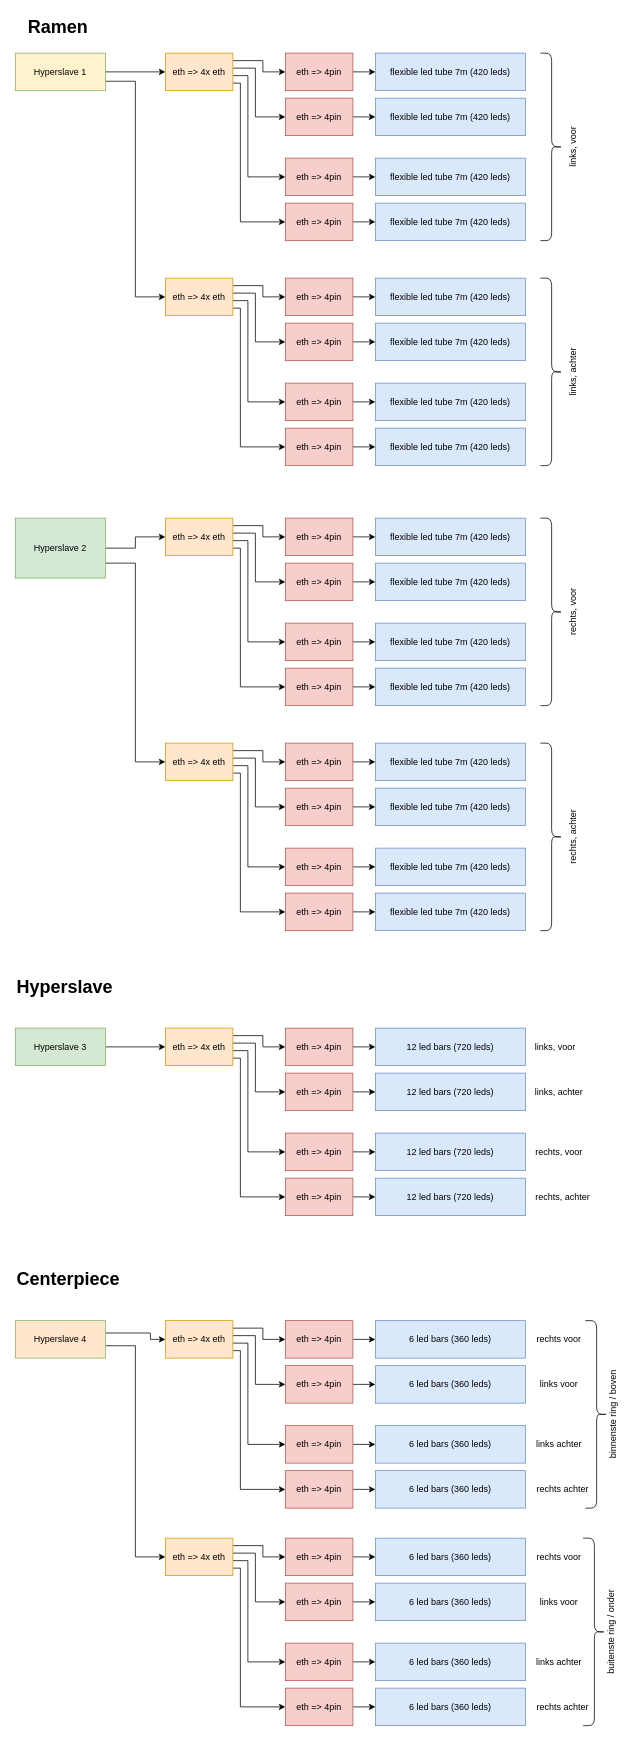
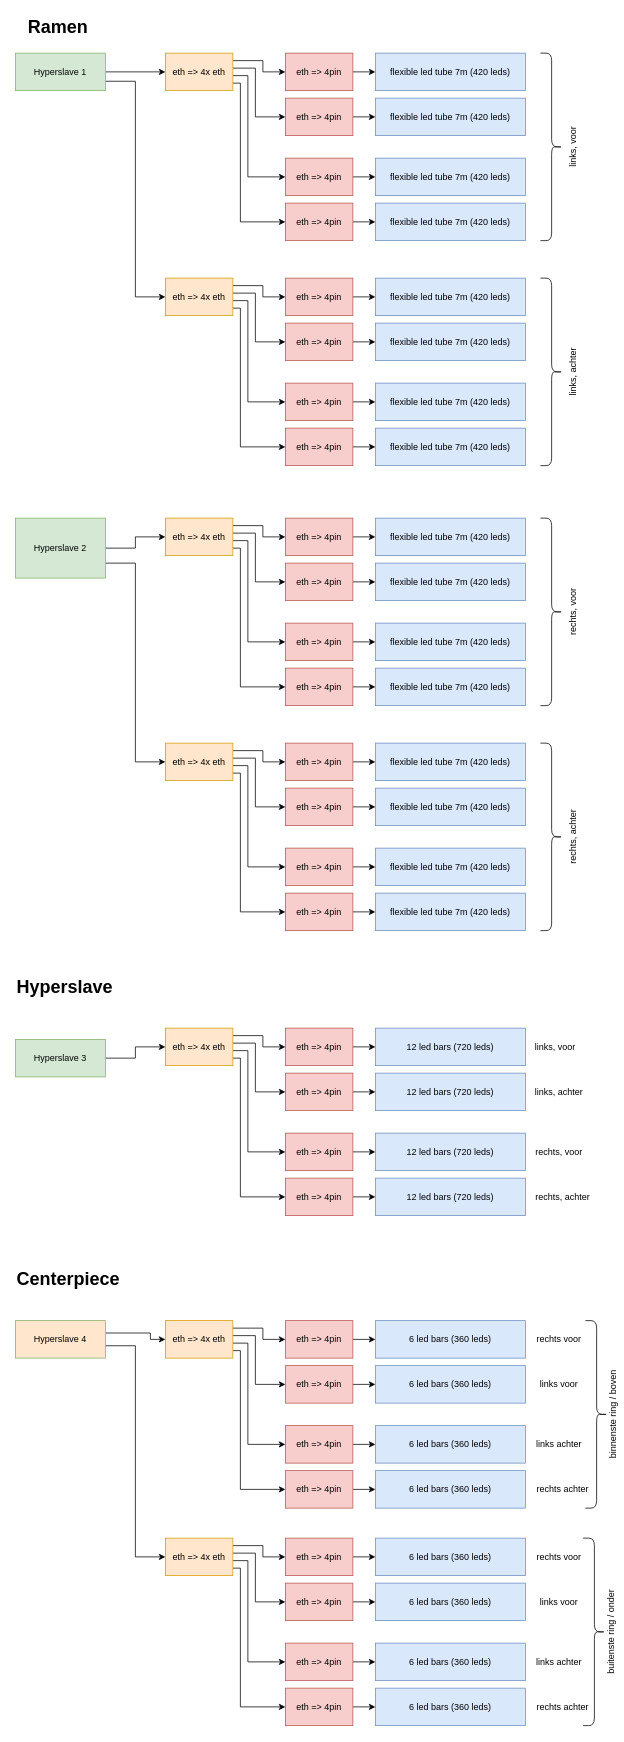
node "Hyperslave 1": fillcolor #fff2cc -> #d5e8d4
node "Hyperslave 3": moved (60, 1047) -> (60, 1058)
